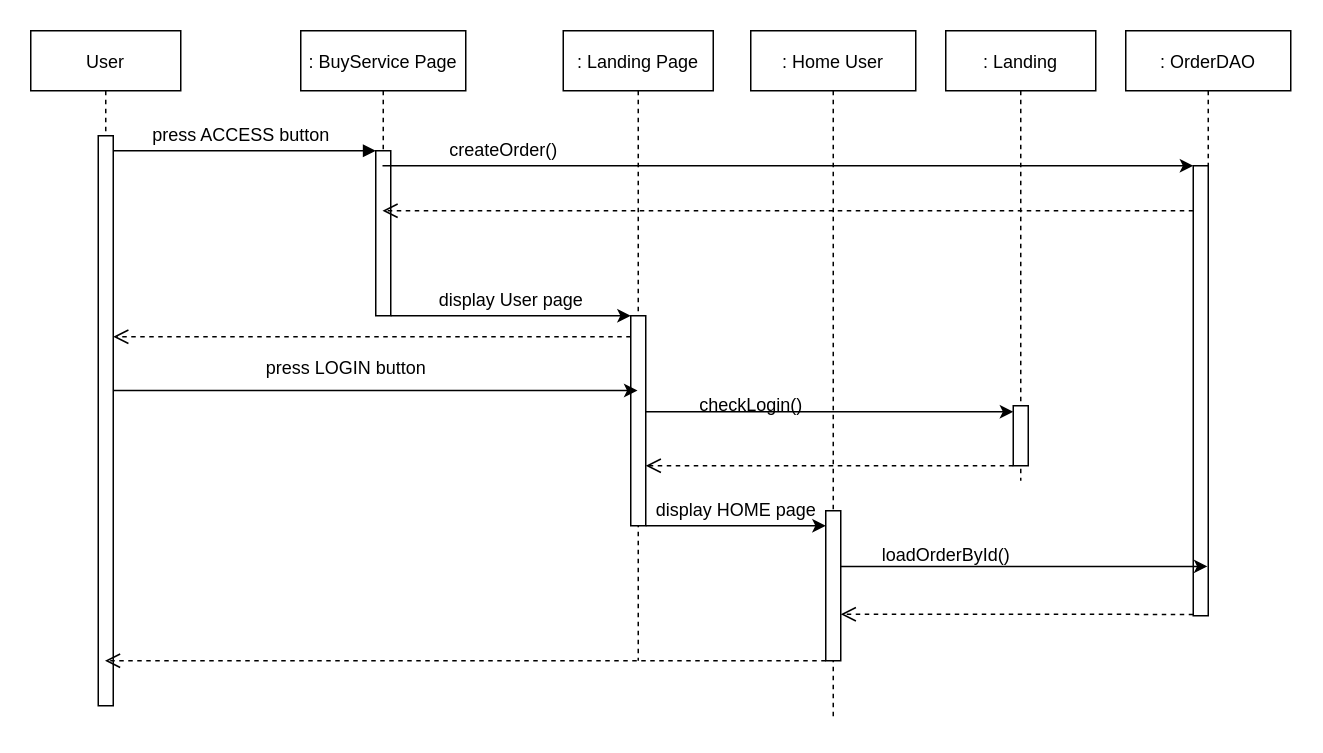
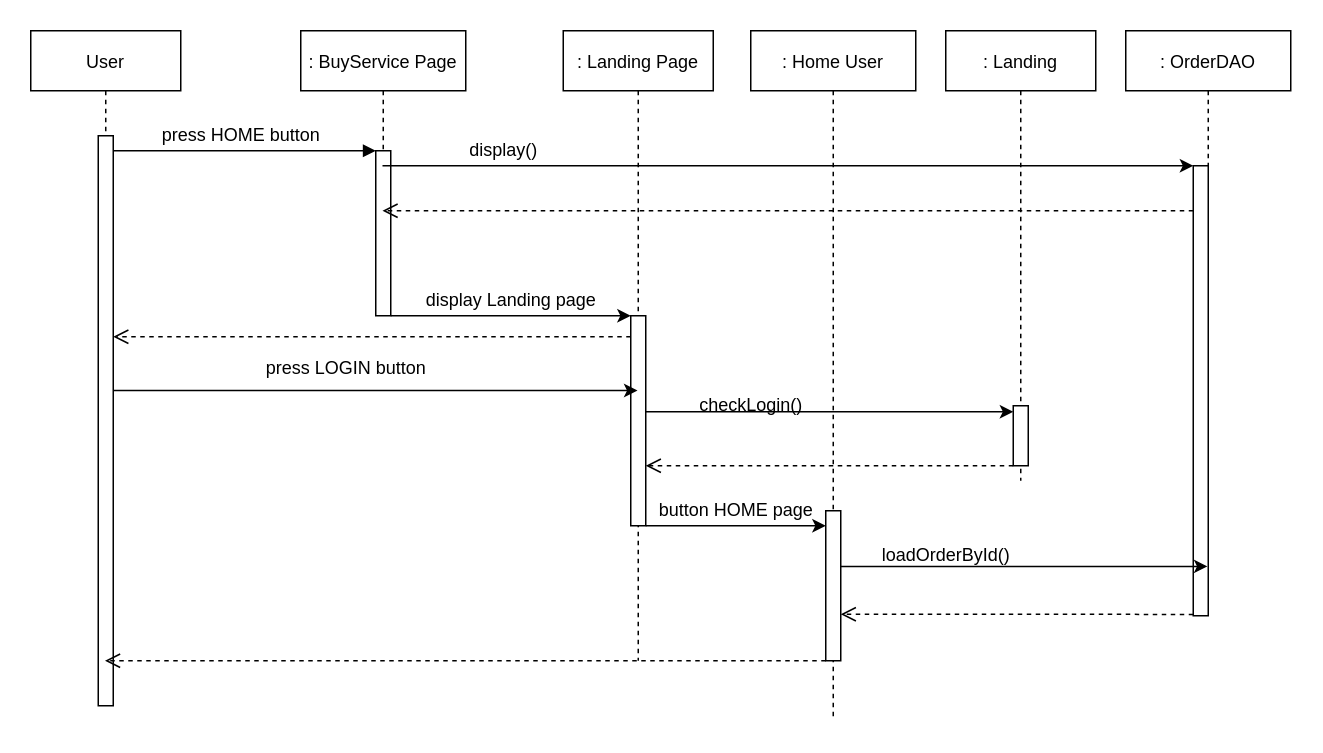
node "press ACCESS button": label "press ACCESS button" -> "press HOME button"
node "createOrder()": label "createOrder()" -> "display()"
node "display User page": label "display User page" -> "display Landing page"
node "display HOME page": label "display HOME page" -> "button HOME page"
